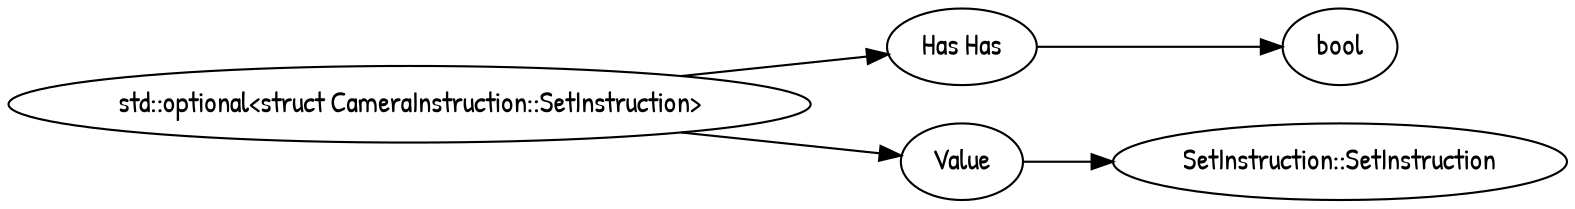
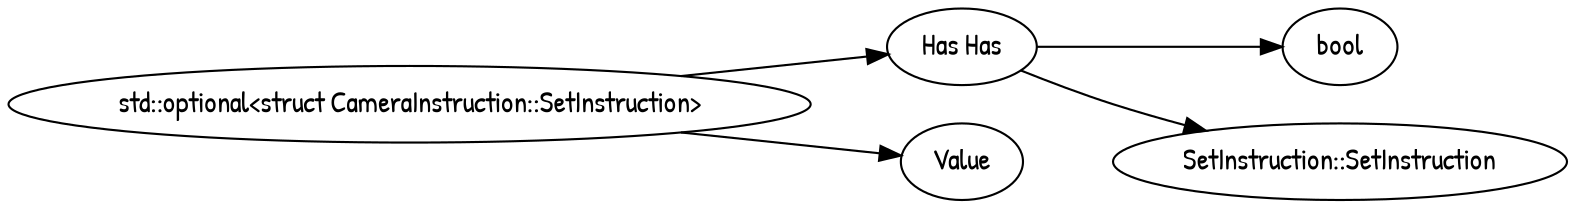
edge "Value" -> "SetInstruction::SetInstruction": now "Has Has" -> "SetInstruction::SetInstruction"
